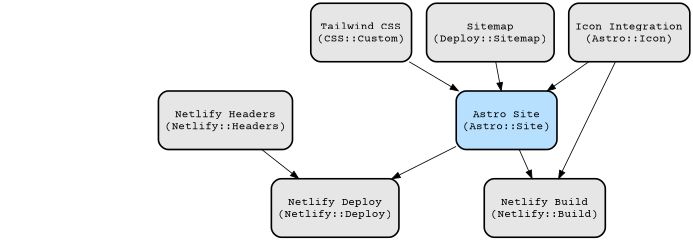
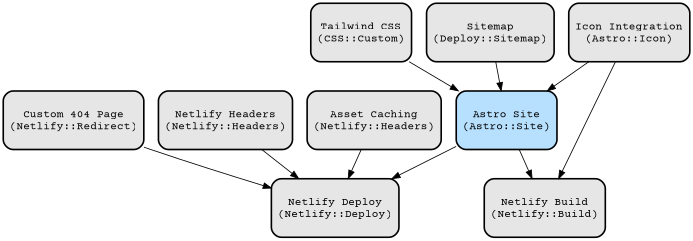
node "Custom 404 Page (Netlify::Redirect)": added
node "Asset Caching (Netlify::Headers)": added
